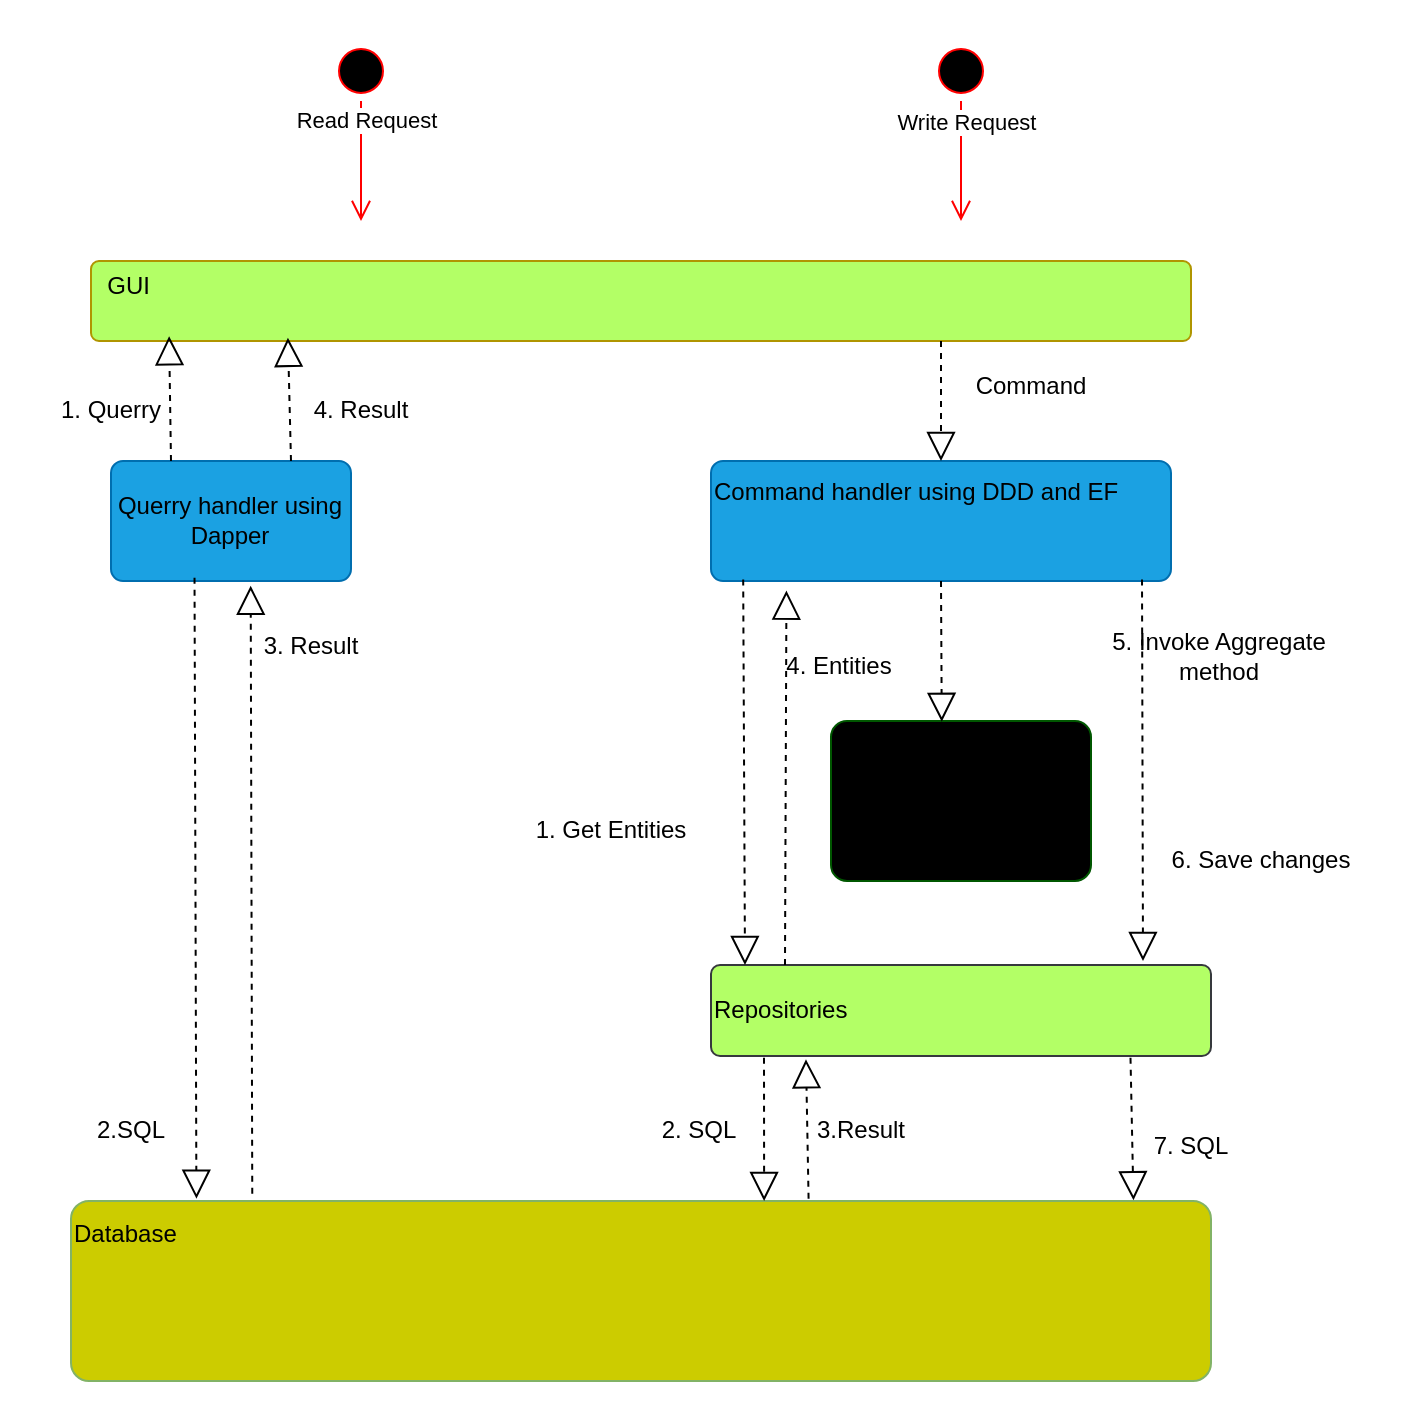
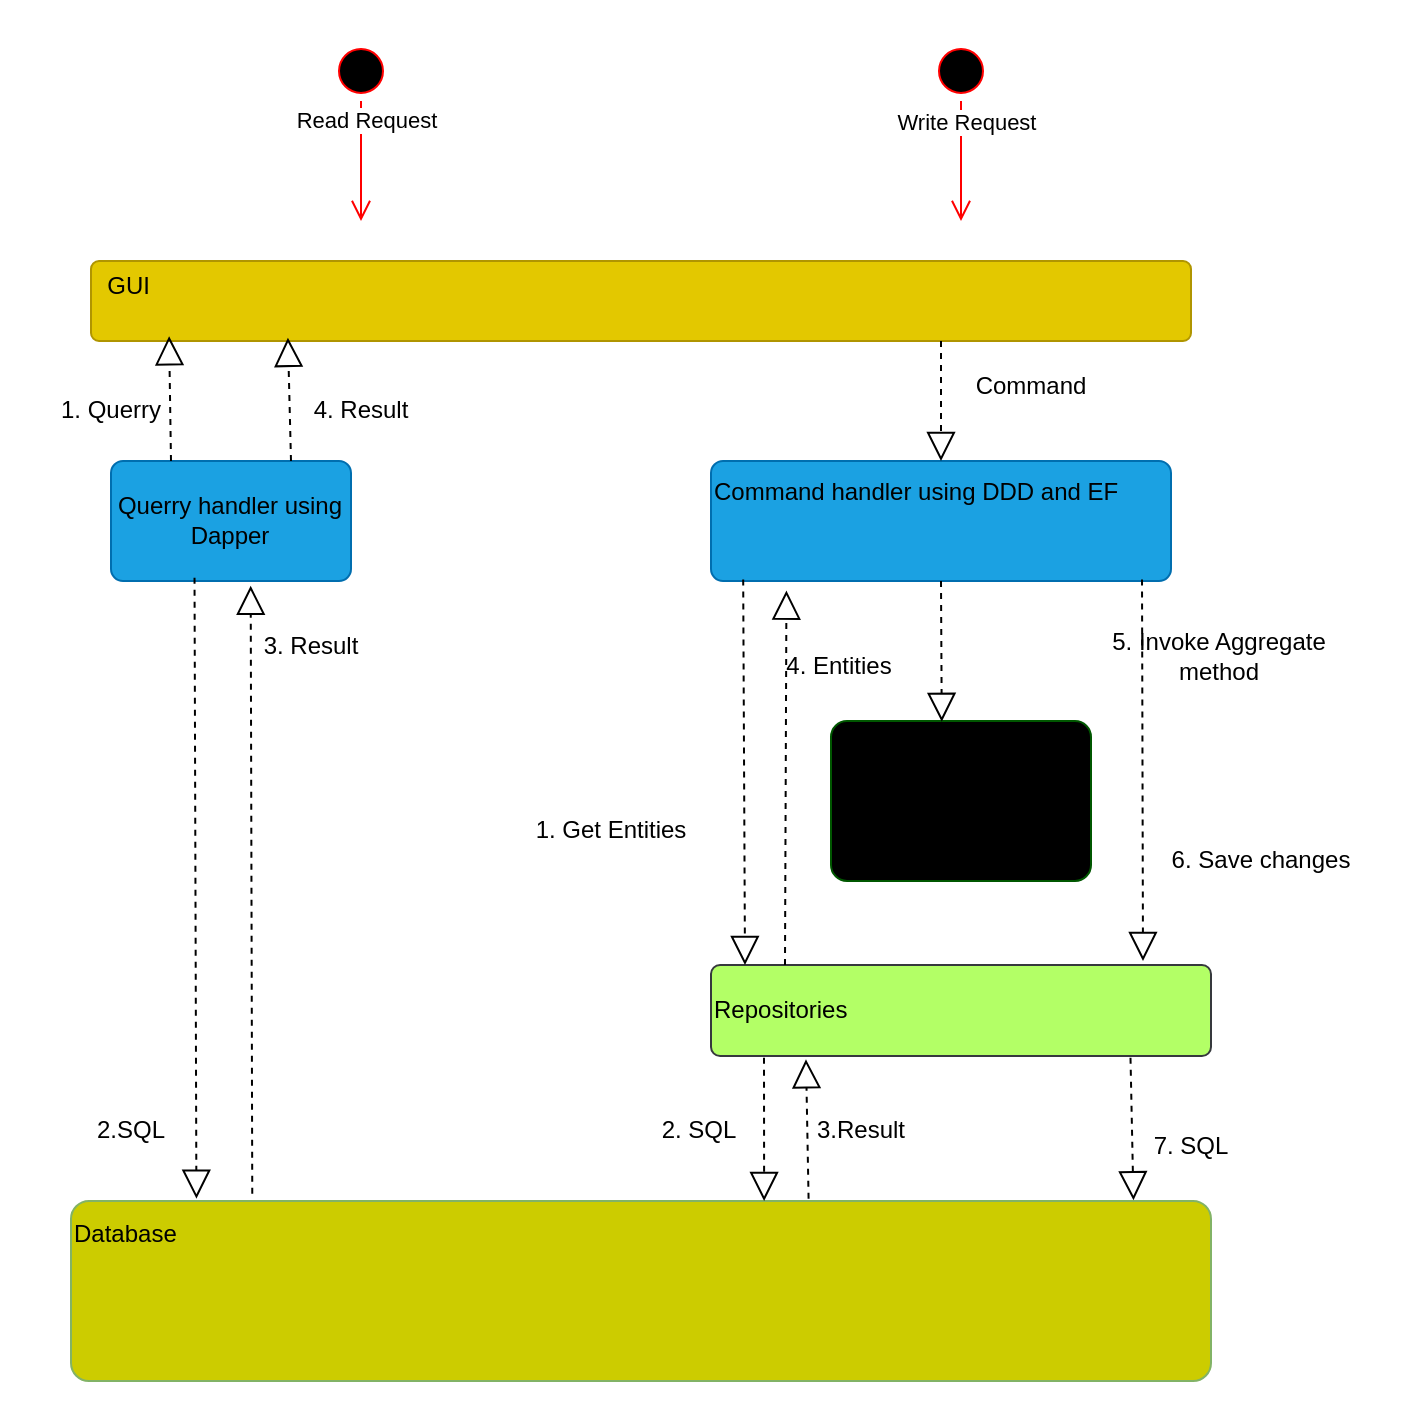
node "GUI": fillcolor #b3ff66 -> #e3c800
